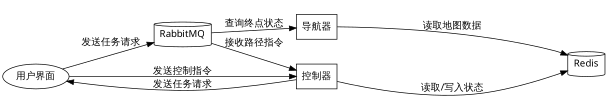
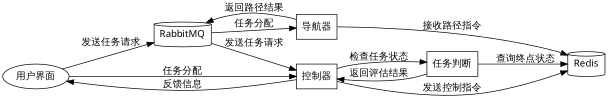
edge "导航器" -> "RabbitMQ": added, label "返回路径结果"
edge "RabbitMQ" -> "导航器": label "查询终点状态" -> "任务分配"
edge "导航器" -> "Redis": label "读取地图数据" -> "接收路径指令"
edge "RabbitMQ" -> "控制器": label "接收路径指令" -> "发送任务请求"
node "任务判断": added
edge "用户界面" -> "控制器": label "发送控制指令" -> "任务分配"
edge "控制器" -> "用户界面": label "发送任务请求" -> "反馈信息"
edge "控制器" -> "Redis": label "读取/写入状态" -> "发送控制指令"
